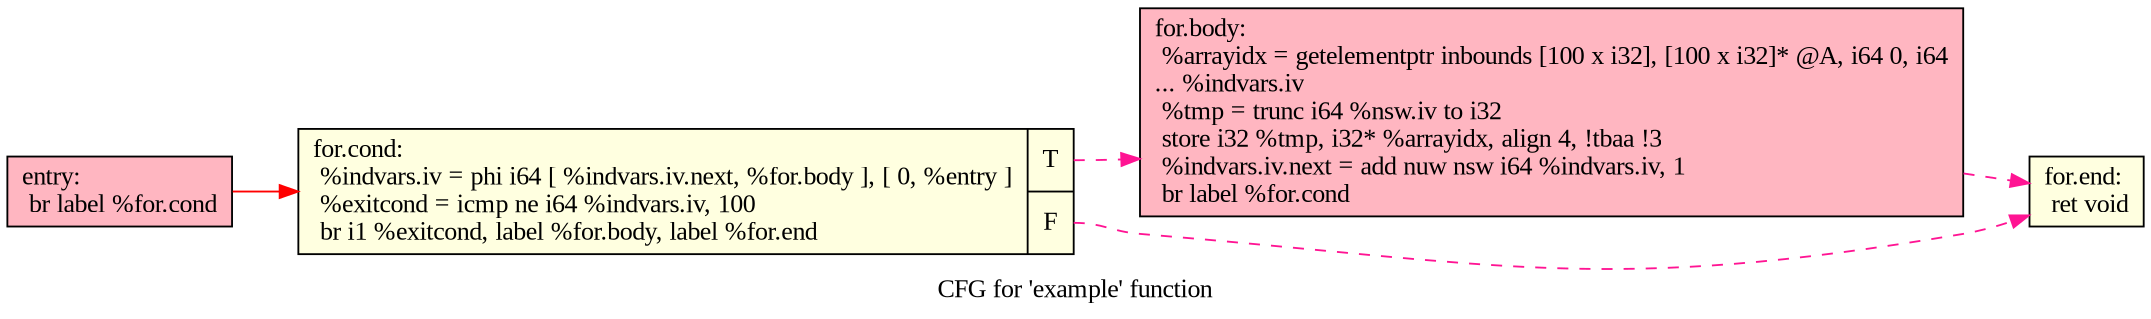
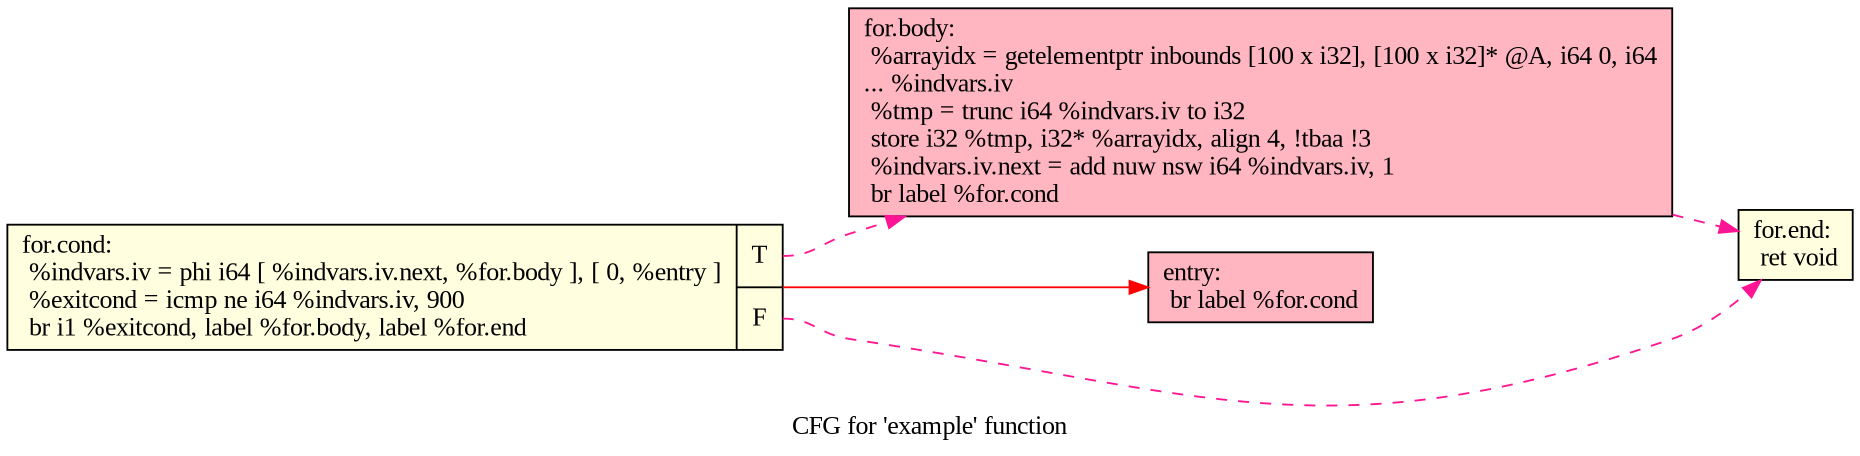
node "for.body:": text "%tmp = trunc i64 %nsw.iv to i32" -> "%tmp = trunc i64 %indvars.iv to i32"
edge "entry:" -> "for.cond:": reversed
node "for.cond:": text "%exitcond = icmp ne i64 %indvars.iv, 100" -> "%exitcond = icmp ne i64 %indvars.iv, 900"
